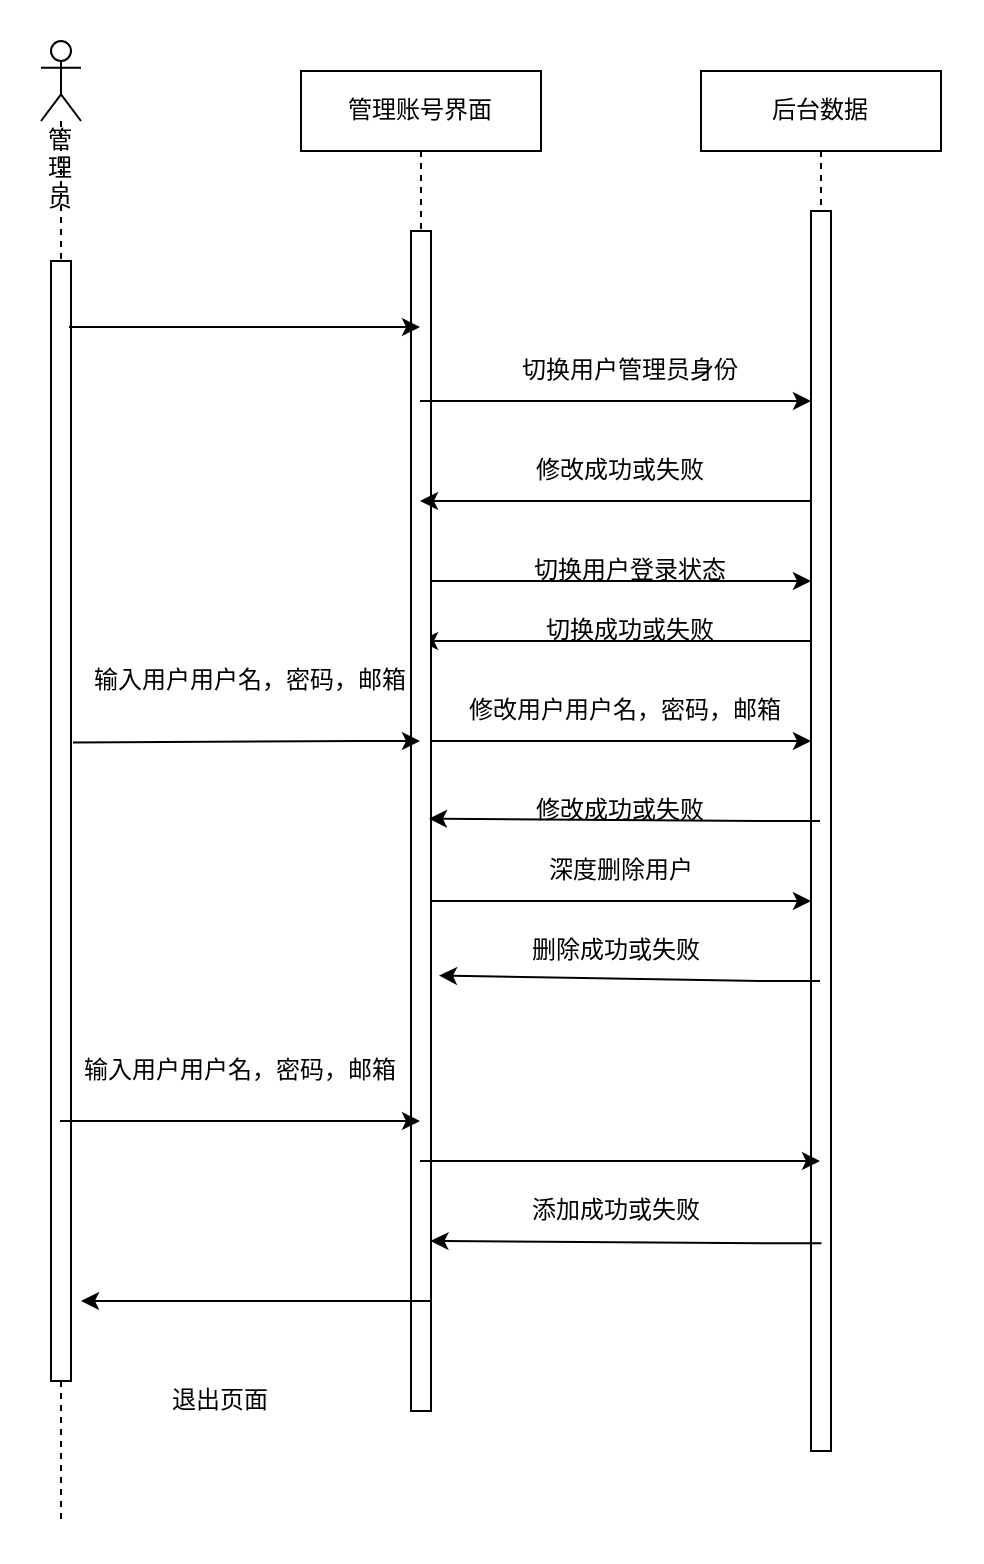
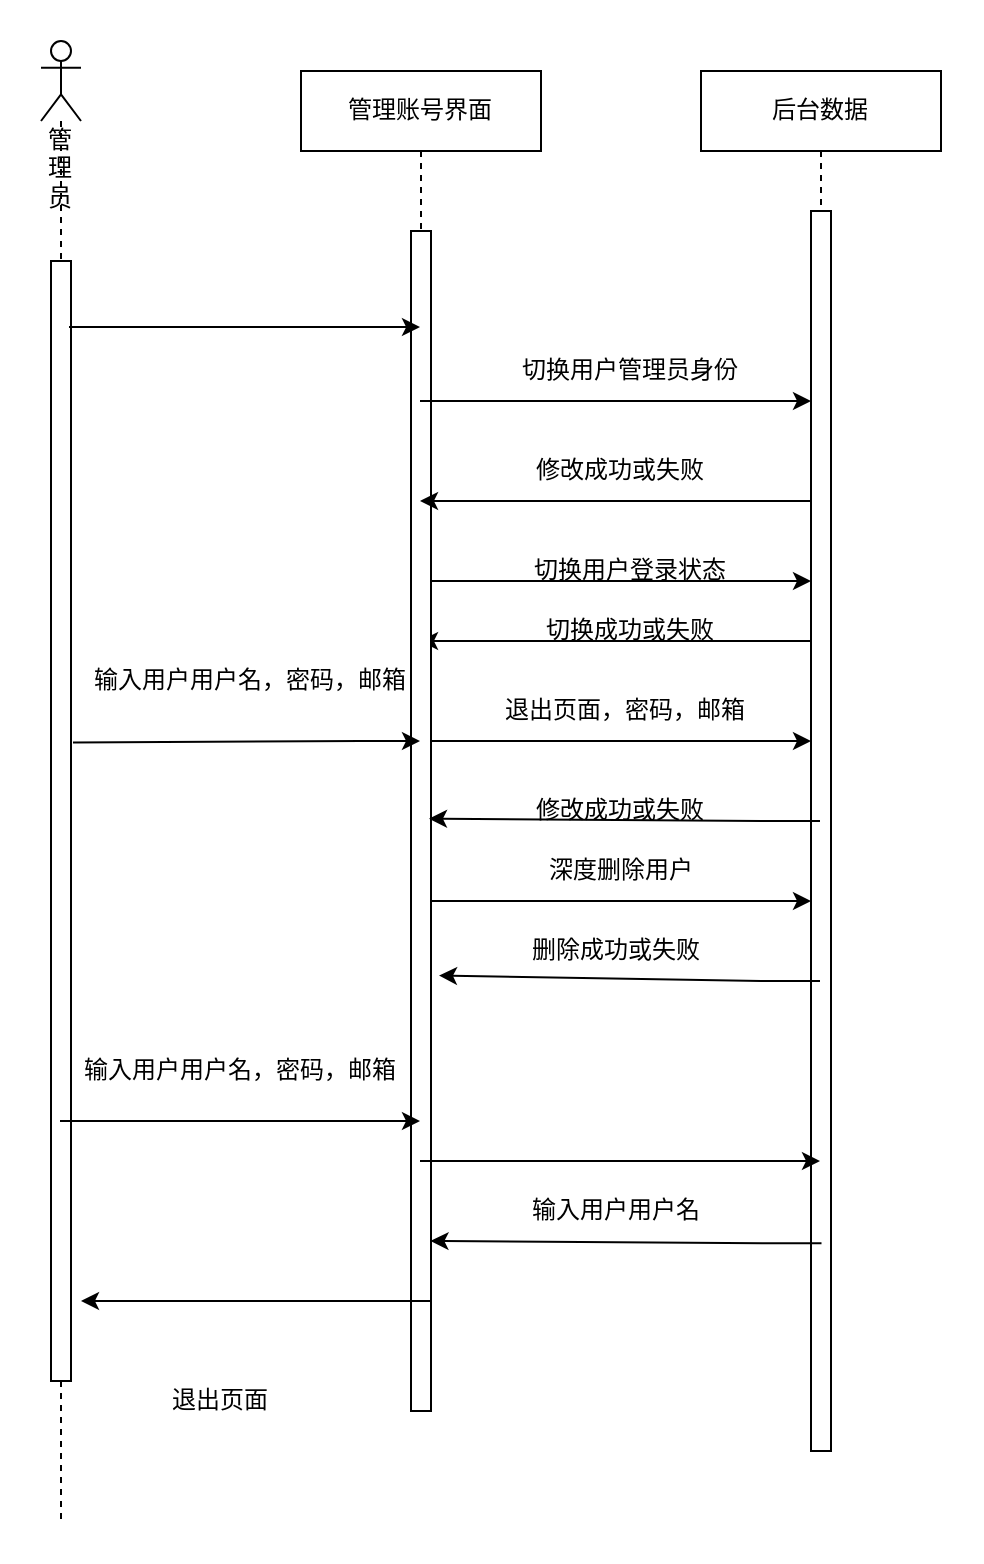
node "修改用户用户名，密码，邮箱": label "修改用户用户名，密码，邮箱" -> "退出页面，密码，邮箱"
node "添加成功或失败": label "添加成功或失败" -> "输入用户用户名"
